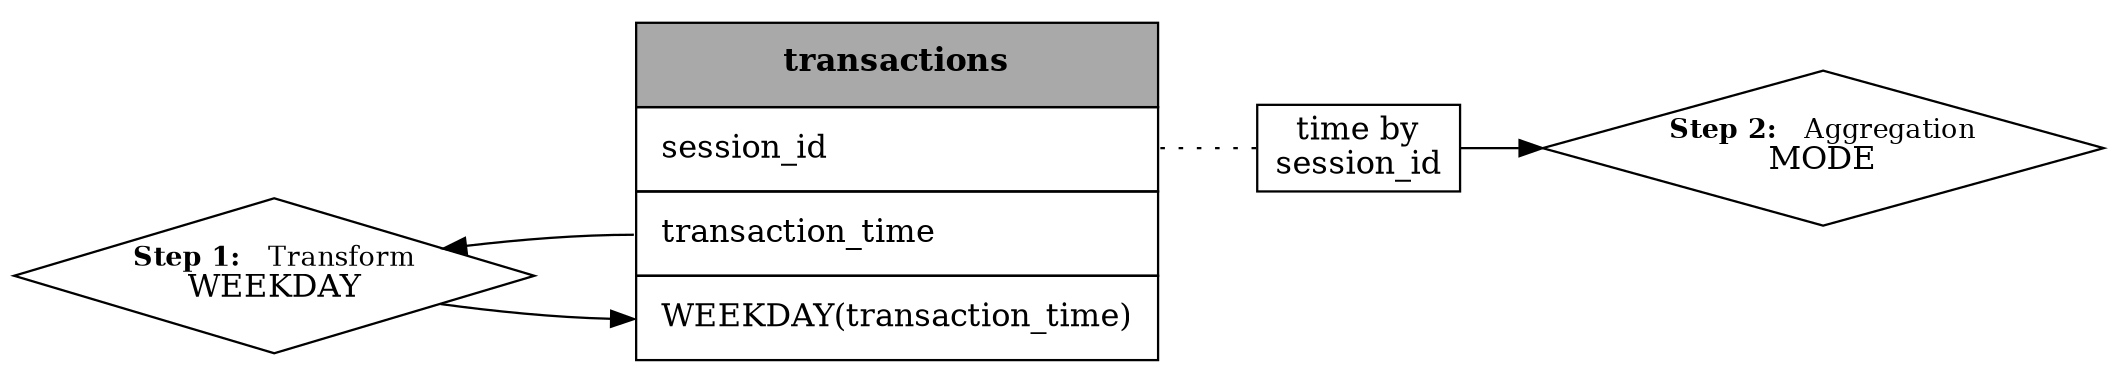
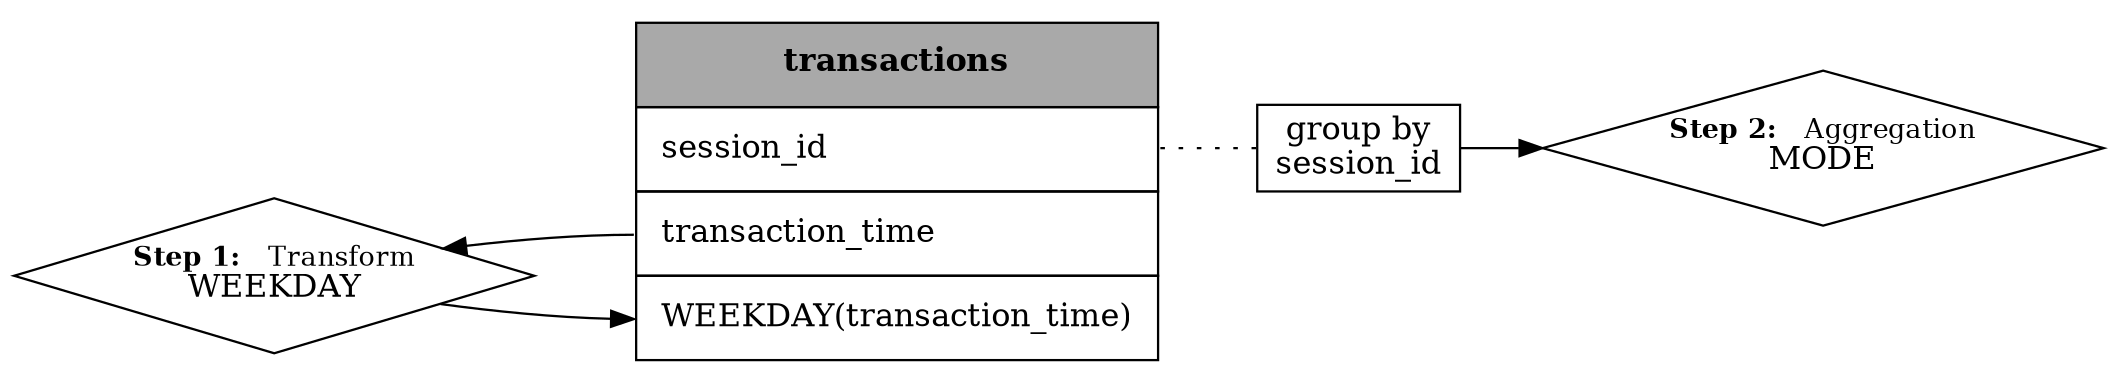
node "time by session_id": label "time by session_id" -> "group by session_id"
